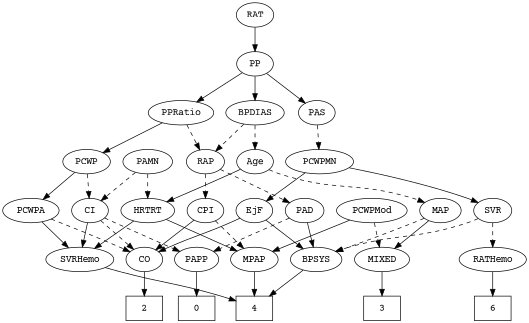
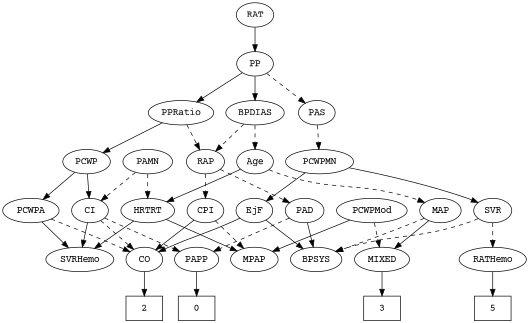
edge "PP" -> "PAS": style solid -> dashed
edge "PCWP" -> "CI": style dashed -> solid
node "4": removed
node "6": label "6" -> "5"
